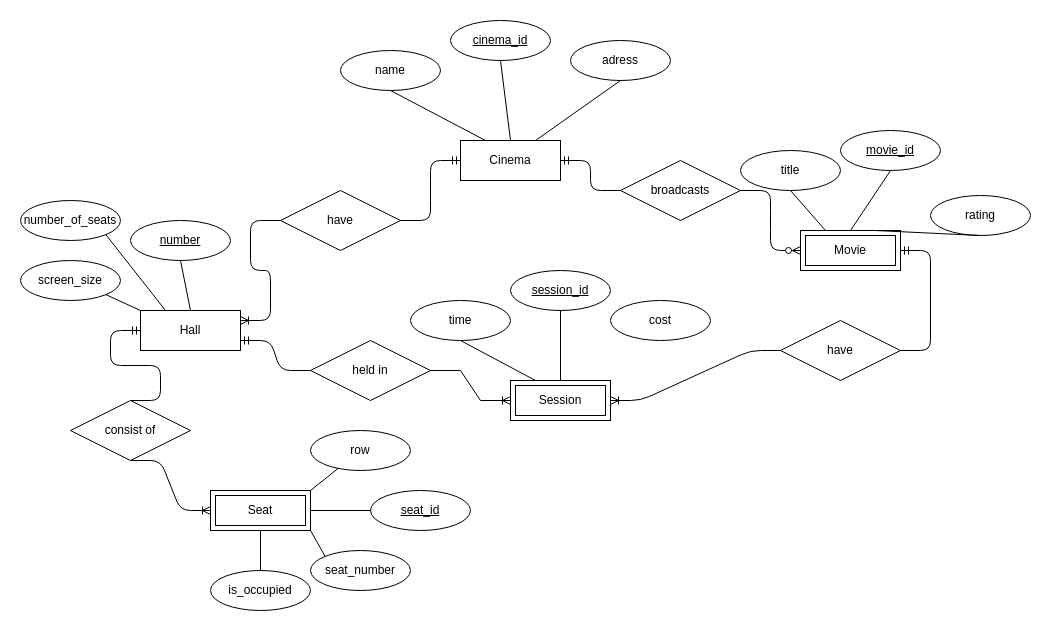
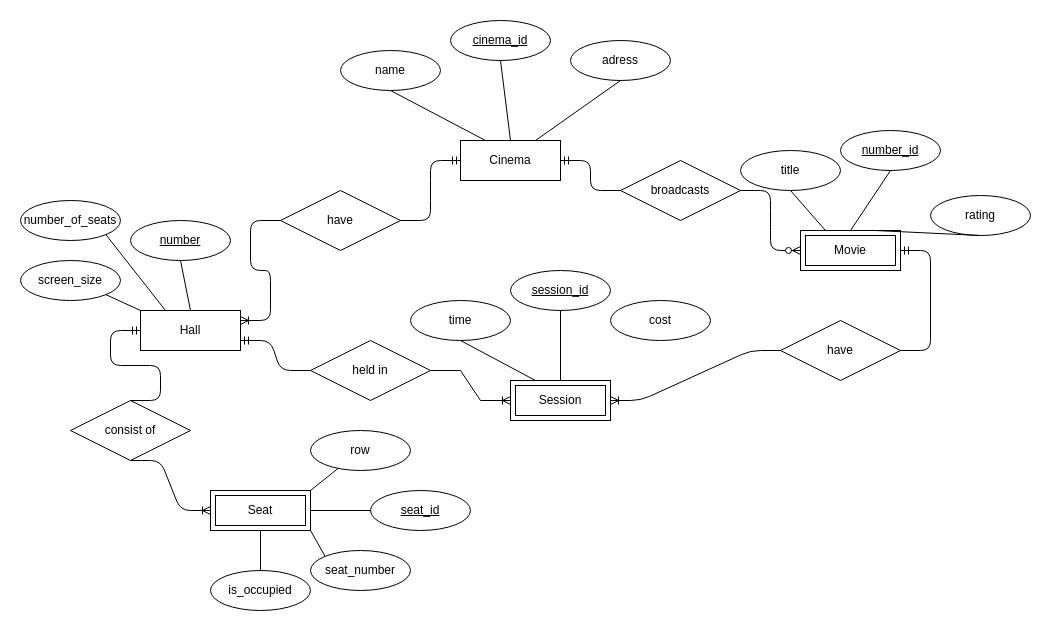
node "movie_id": label "movie_id" -> "number_id"
